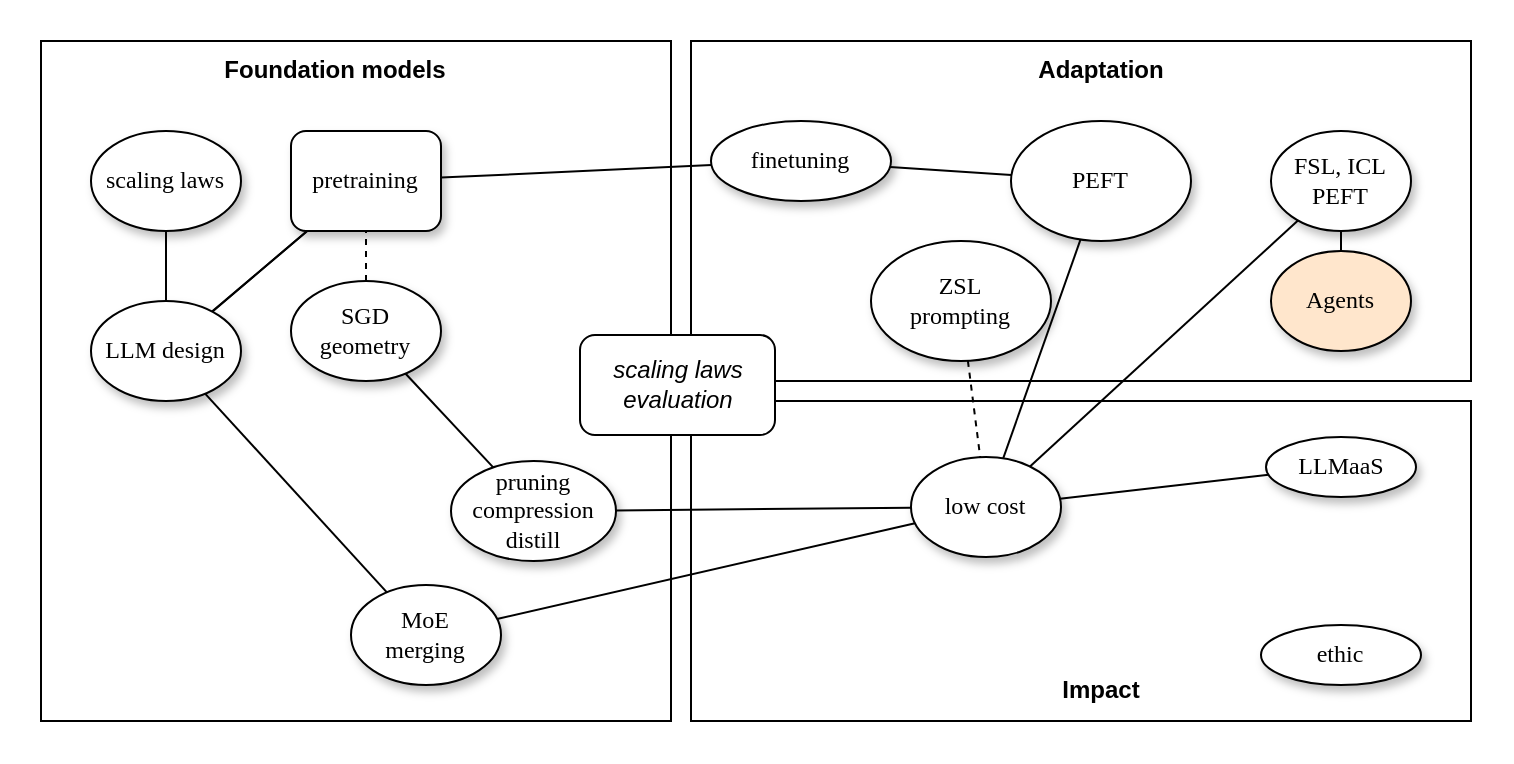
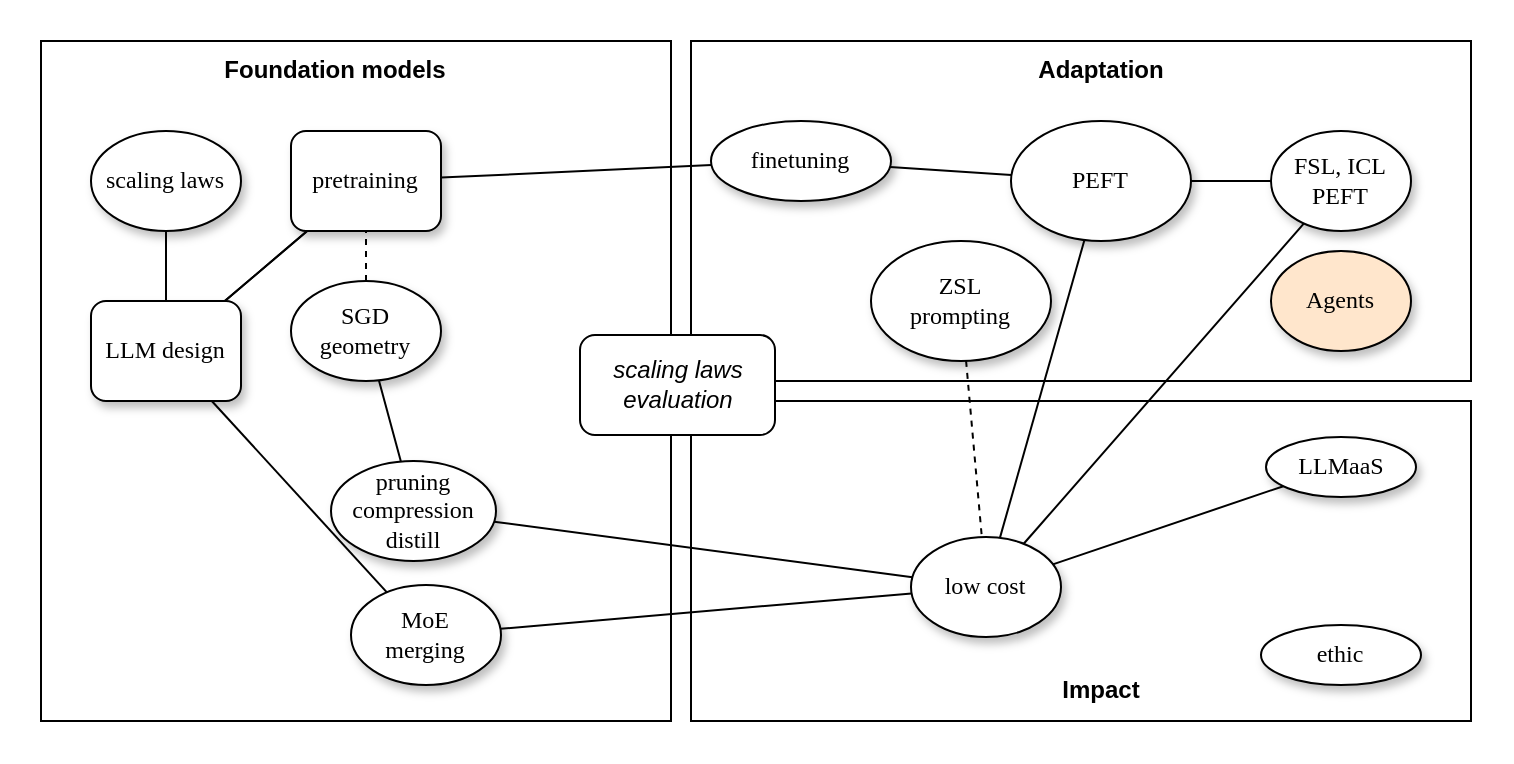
edge "FSL, ICL PEFT" -- "Agents": now "FSL, ICL PEFT" -- "PEFT"
node "LLM design": shape ellipse -> rounded rectangle
node "low cost": moved (986, 507) -> (986, 587)
node "pruning compression distill": moved (534, 511) -> (414, 511)
